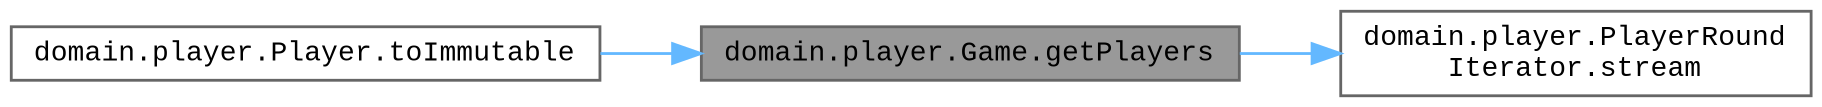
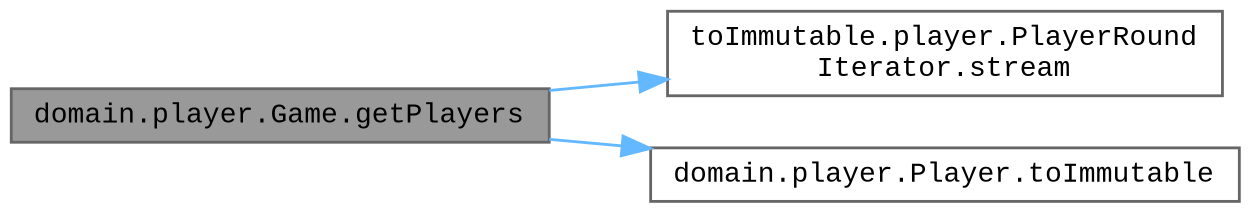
edge "domain.player.Player.toImmutable" -> "domain.player.Game.getPlayers": reversed
node "domain.player.PlayerRound Iterator.stream": label "domain.player.PlayerRound Iterator.stream" -> "toImmutable.player.PlayerRound Iterator.stream"
